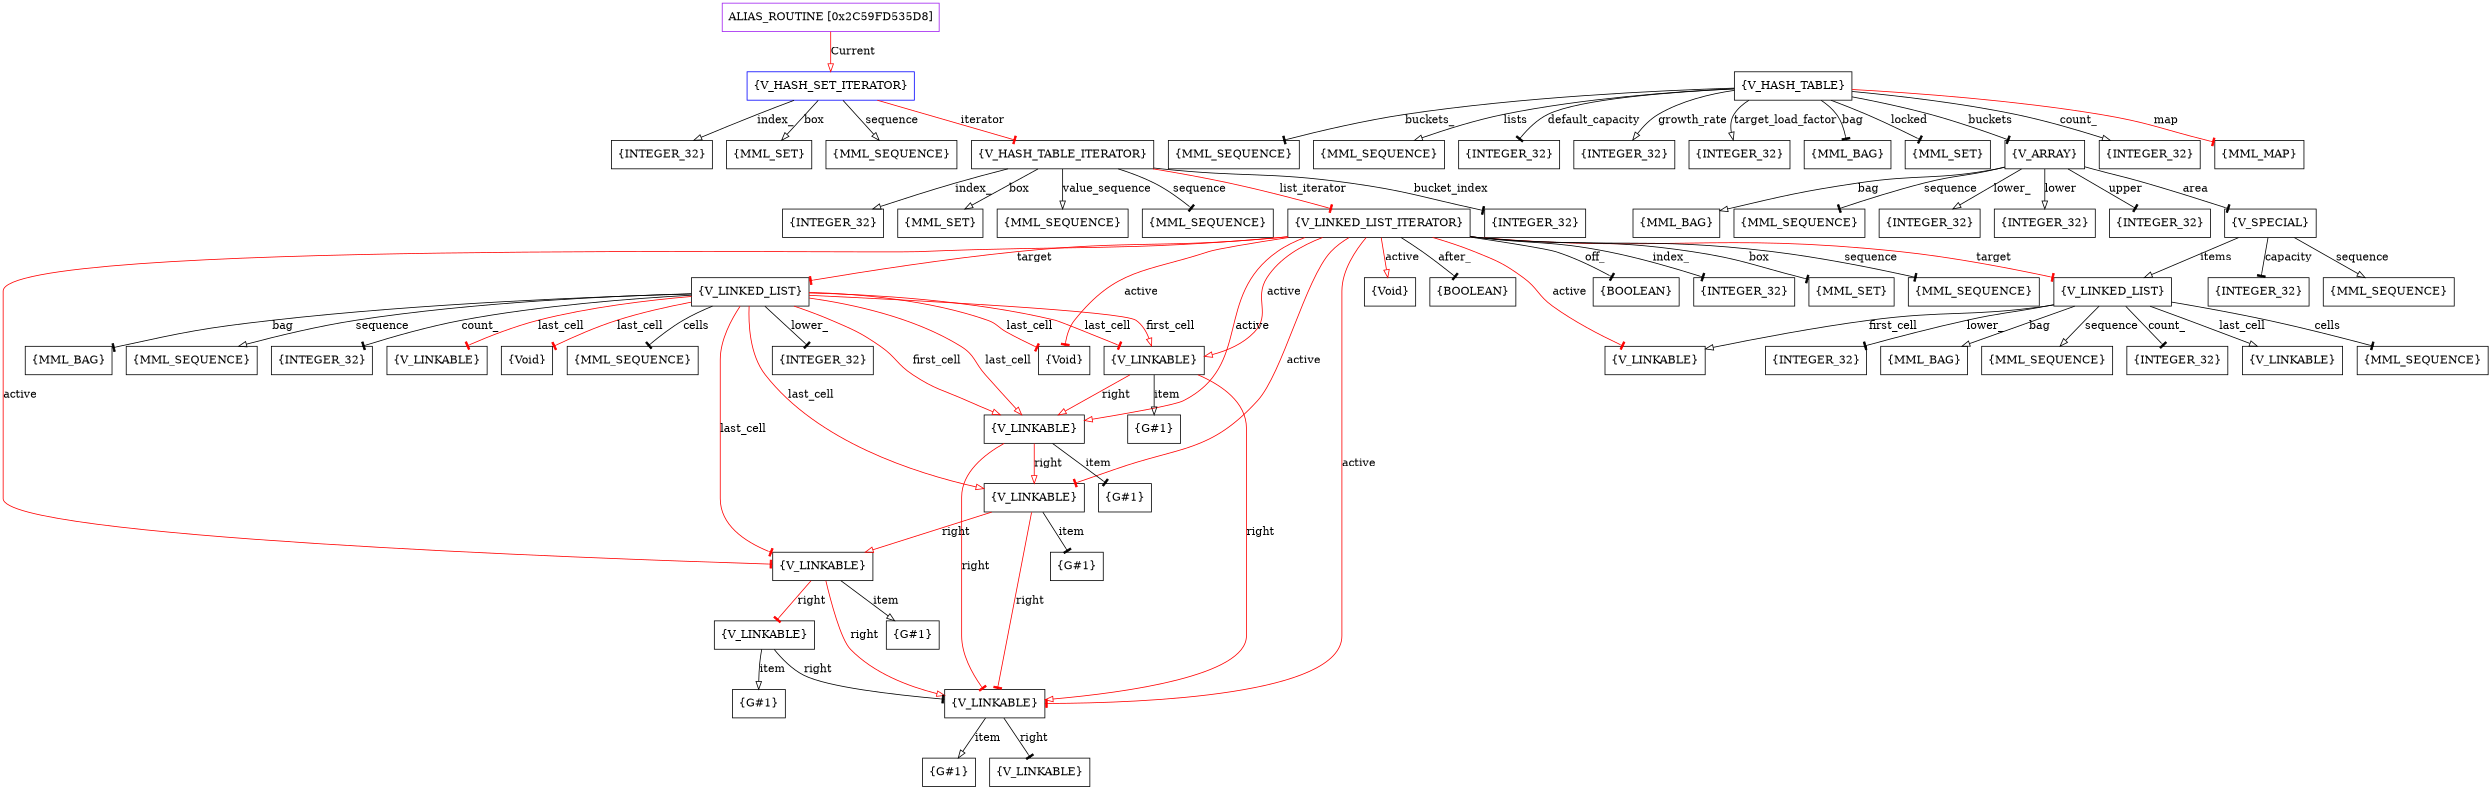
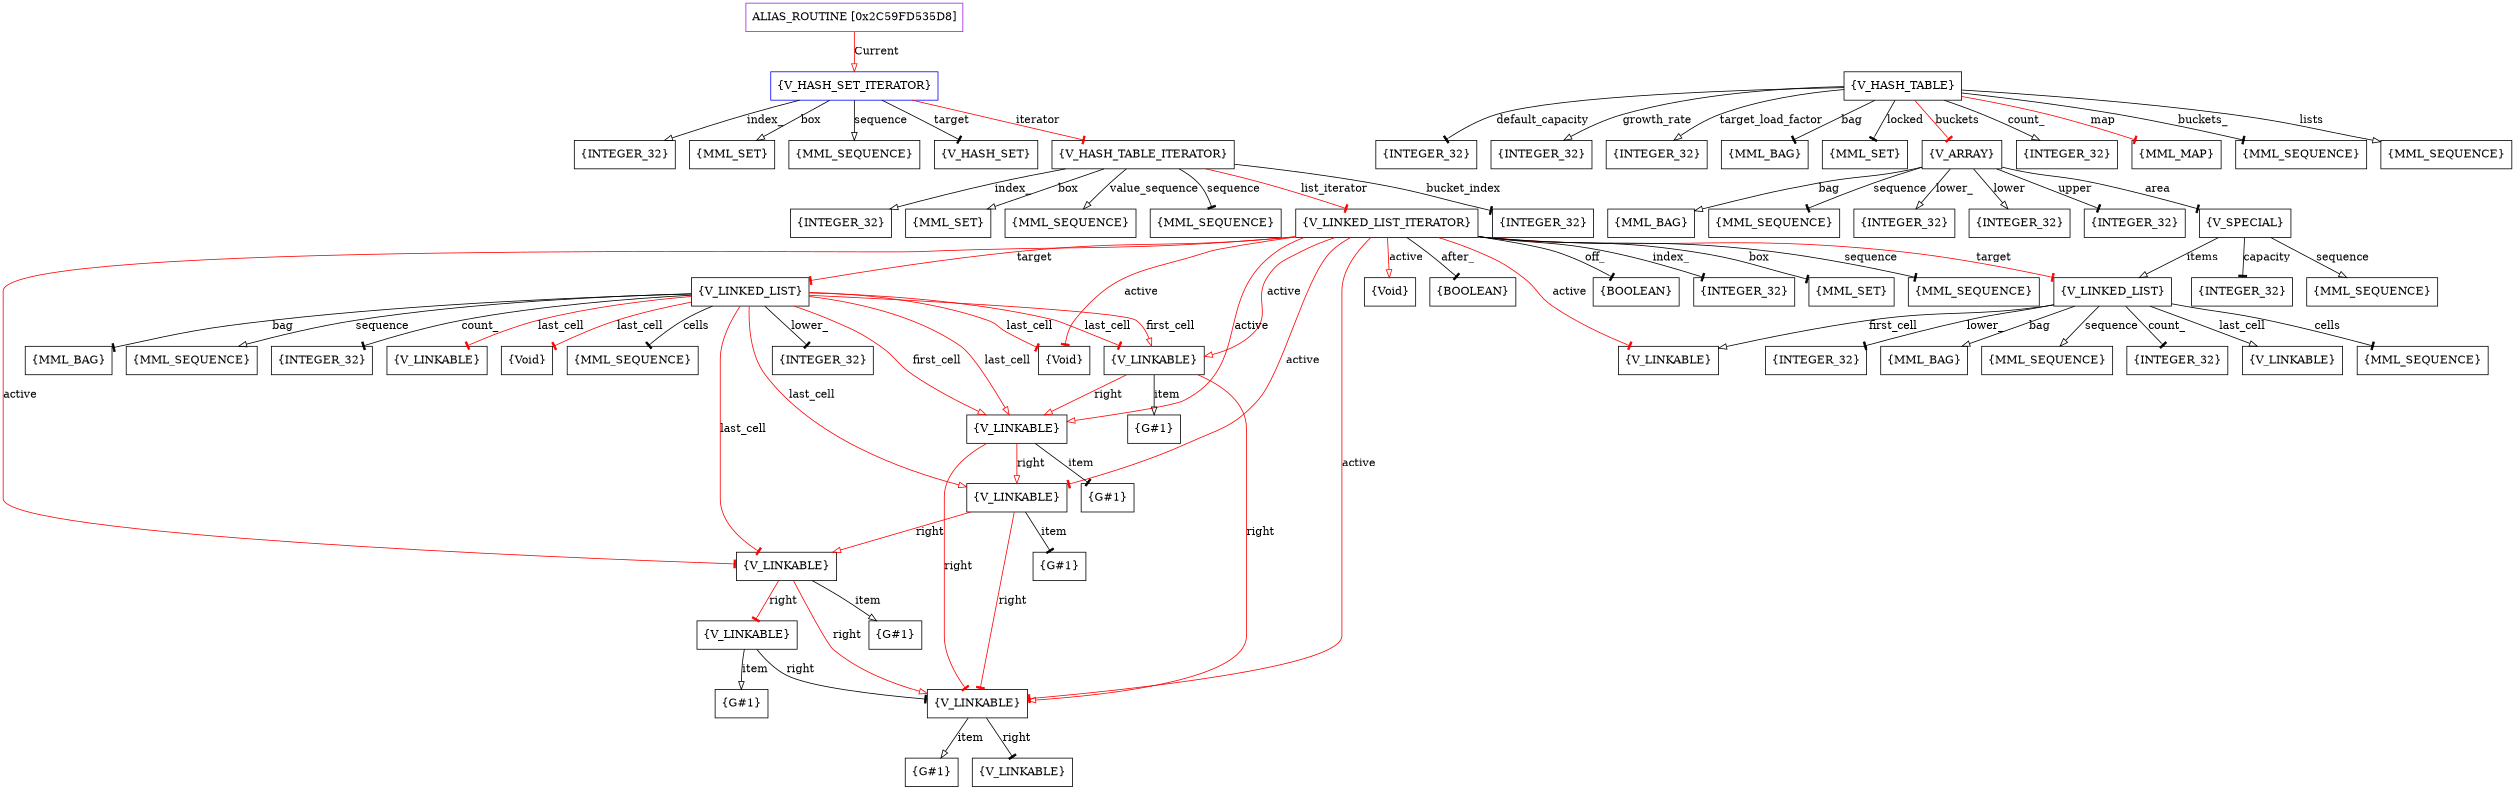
edge "{V_HASH_TABLE}" -> "{V_ARRAY}": color black -> red
node "{V_HASH_SET}": added
